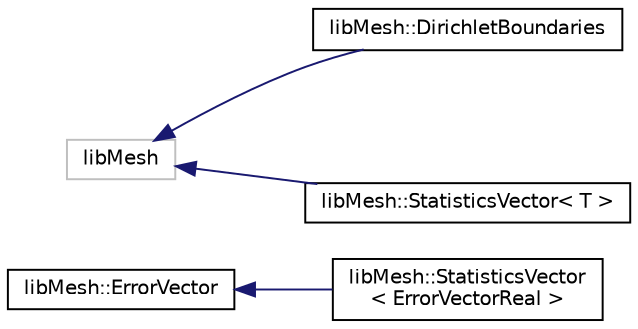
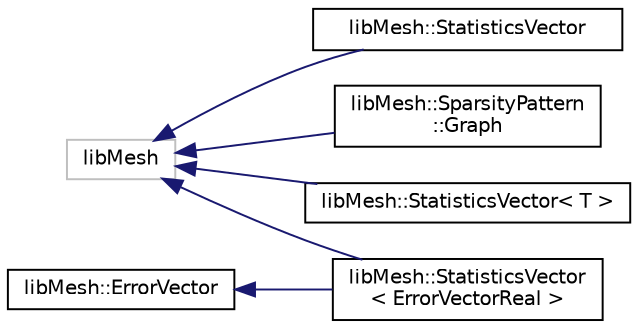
node "libMesh::DirichletBoundaries": label "libMesh::DirichletBoundaries" -> "libMesh::StatisticsVector"
node "libMesh::SparsityPattern ::Graph": added
edge "libMesh::StatisticsVector < ErrorVectorReal >" -> "libMesh": added
